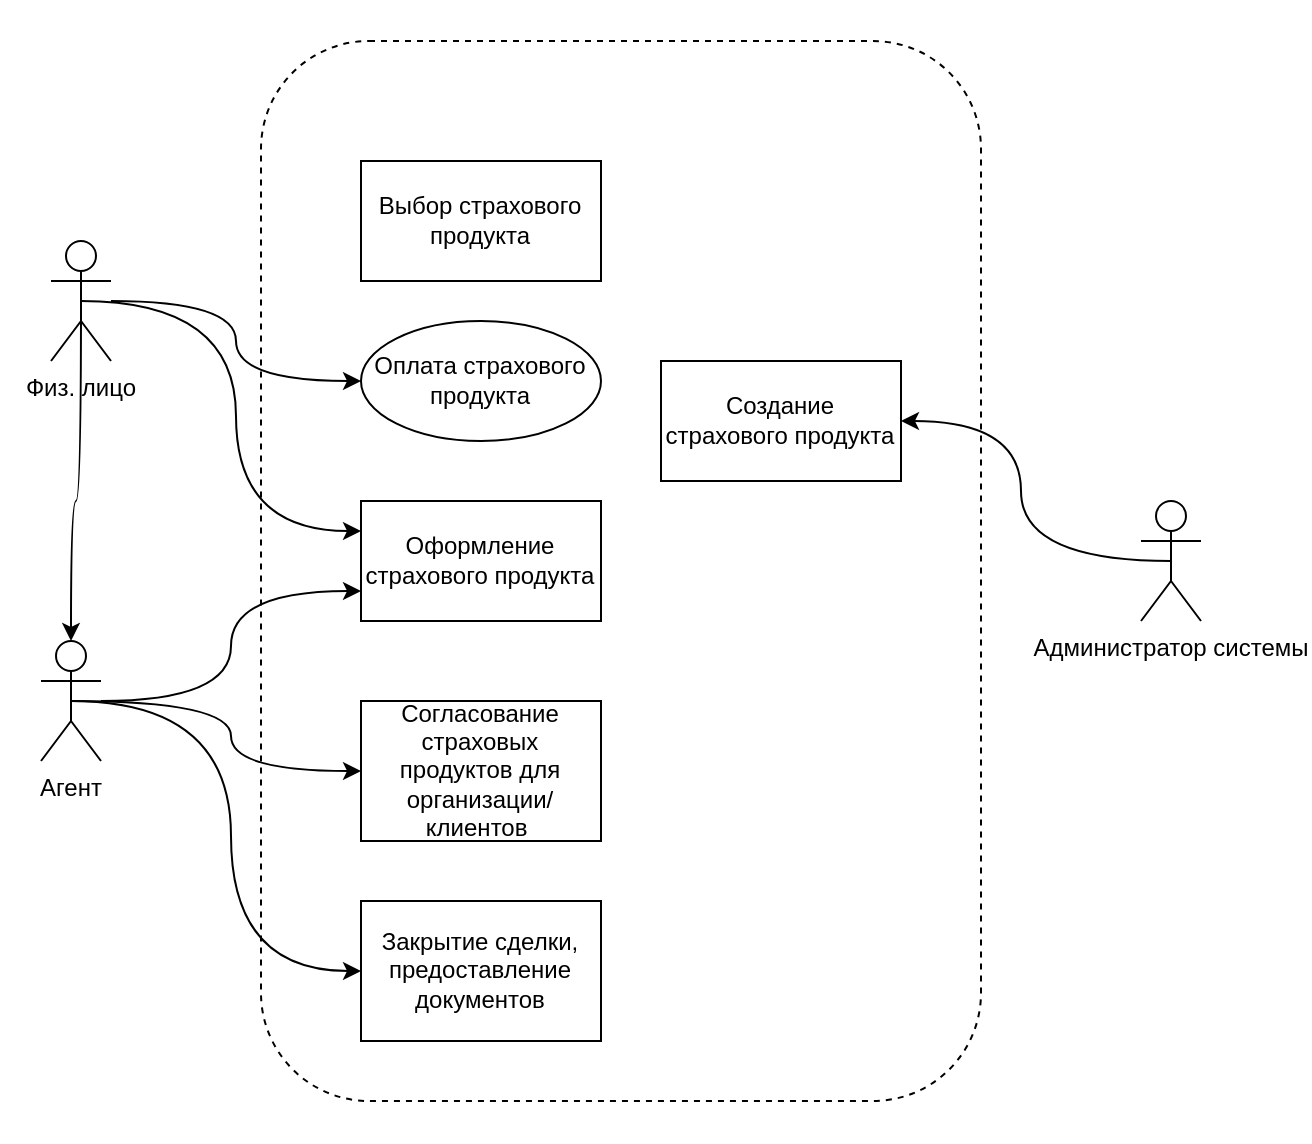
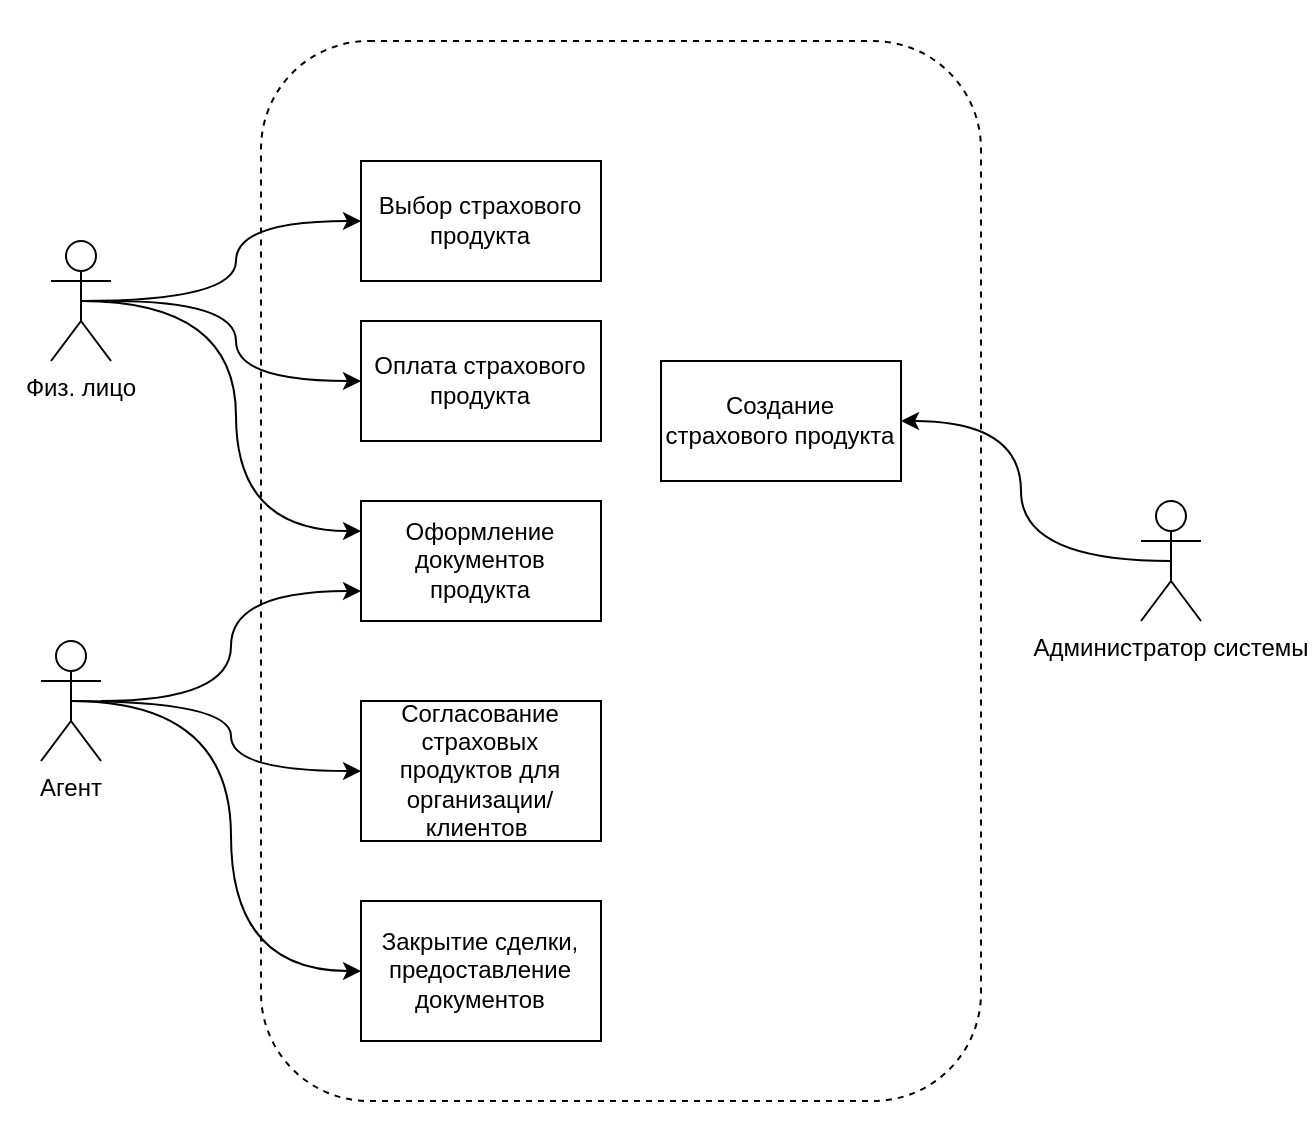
node "Оплата страхового продукта": shape ellipse -> rectangle
edge "Физ. лицо" -> "Агент": now "Физ. лицо" -> "Выбор страхового продукта"
node "Оформление страхового продукта": label "Оформление страхового продукта" -> "Оформление документов продукта"
